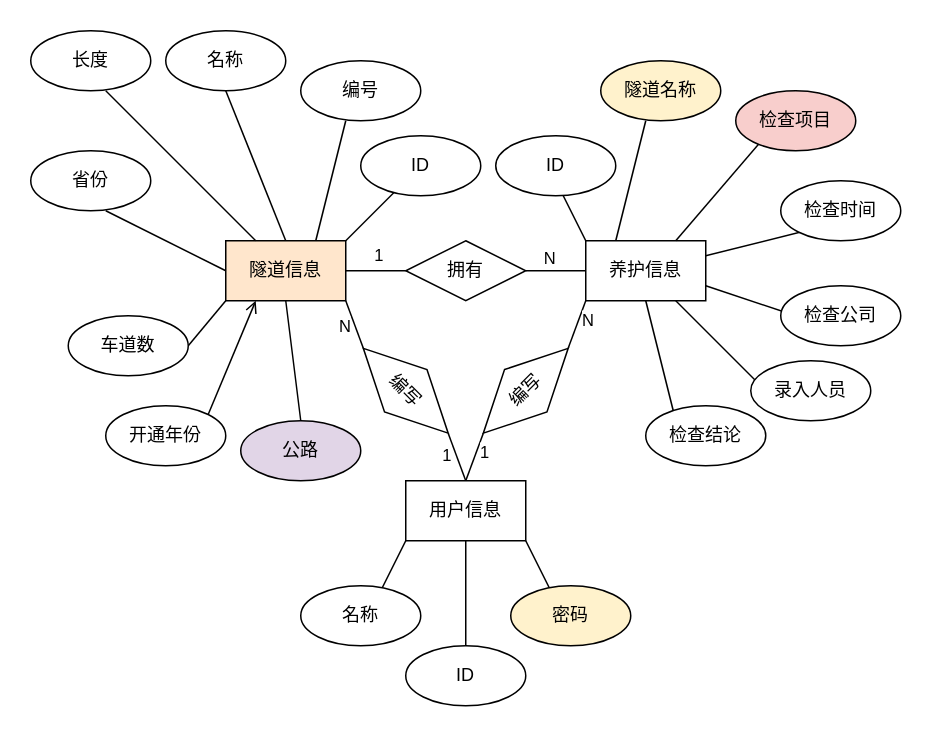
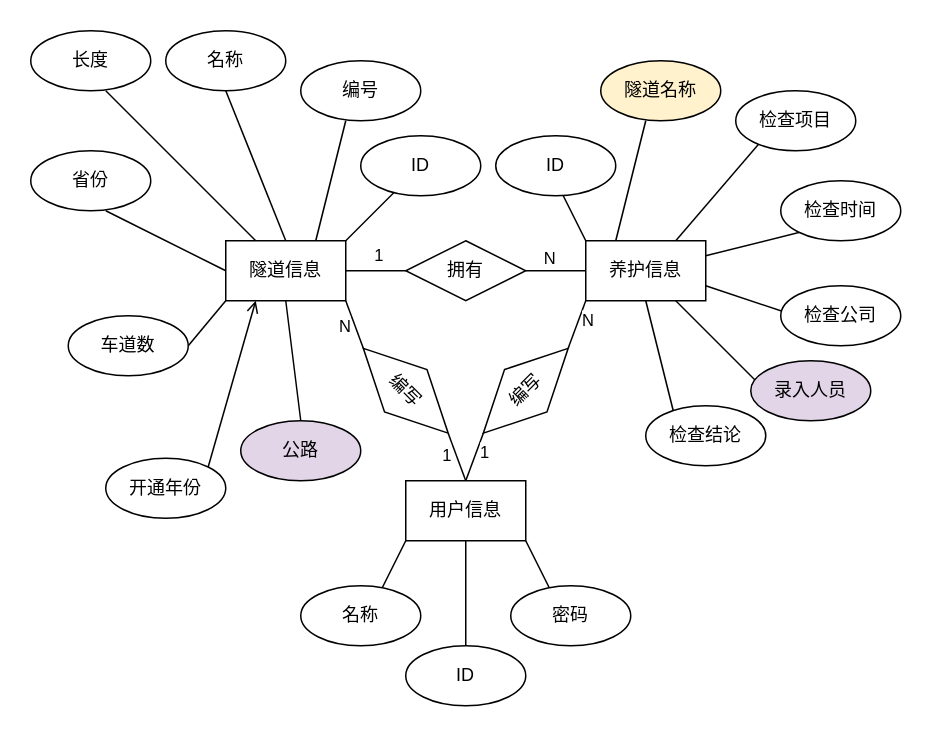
node "检查项目": fillcolor #f8cecc -> #ffffff
node "隧道信息": fillcolor #ffe6cc -> #ffffff
node "录入人员": fillcolor #ffffff -> #e1d5e7
node "开通年份": moved (166, 436) -> (166, 488)
node "密码": fillcolor #fff2cc -> #ffffff
